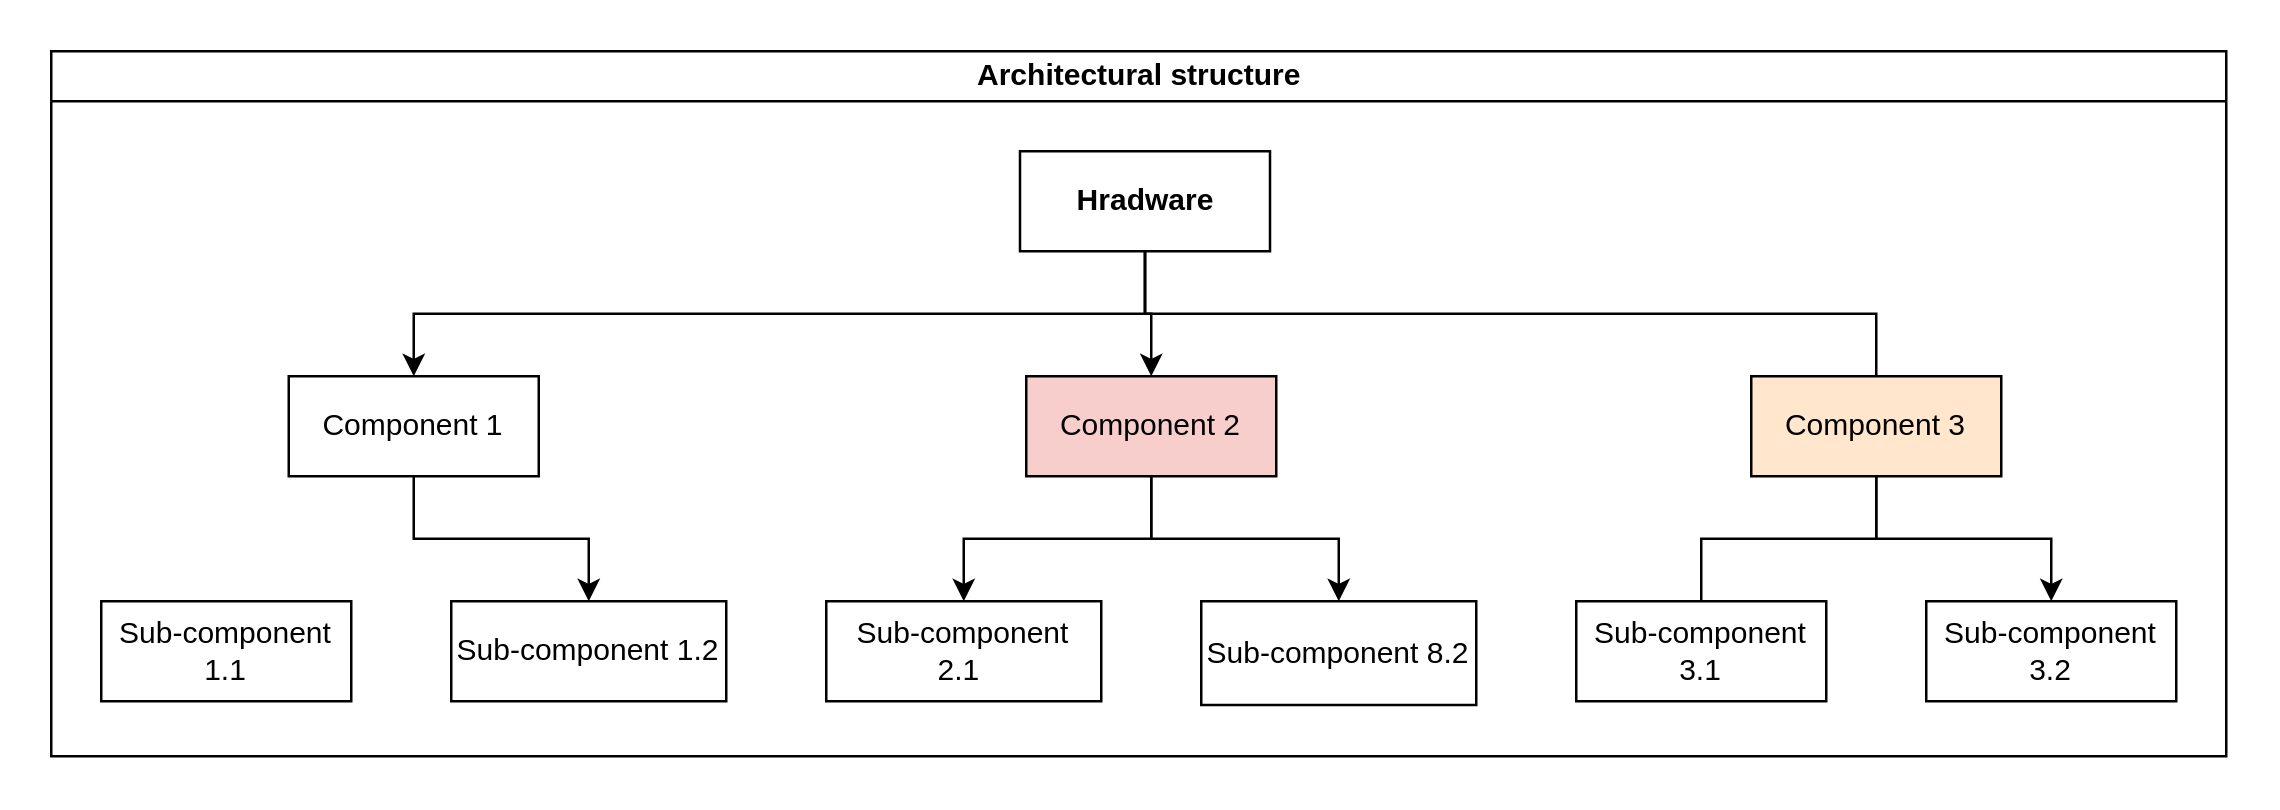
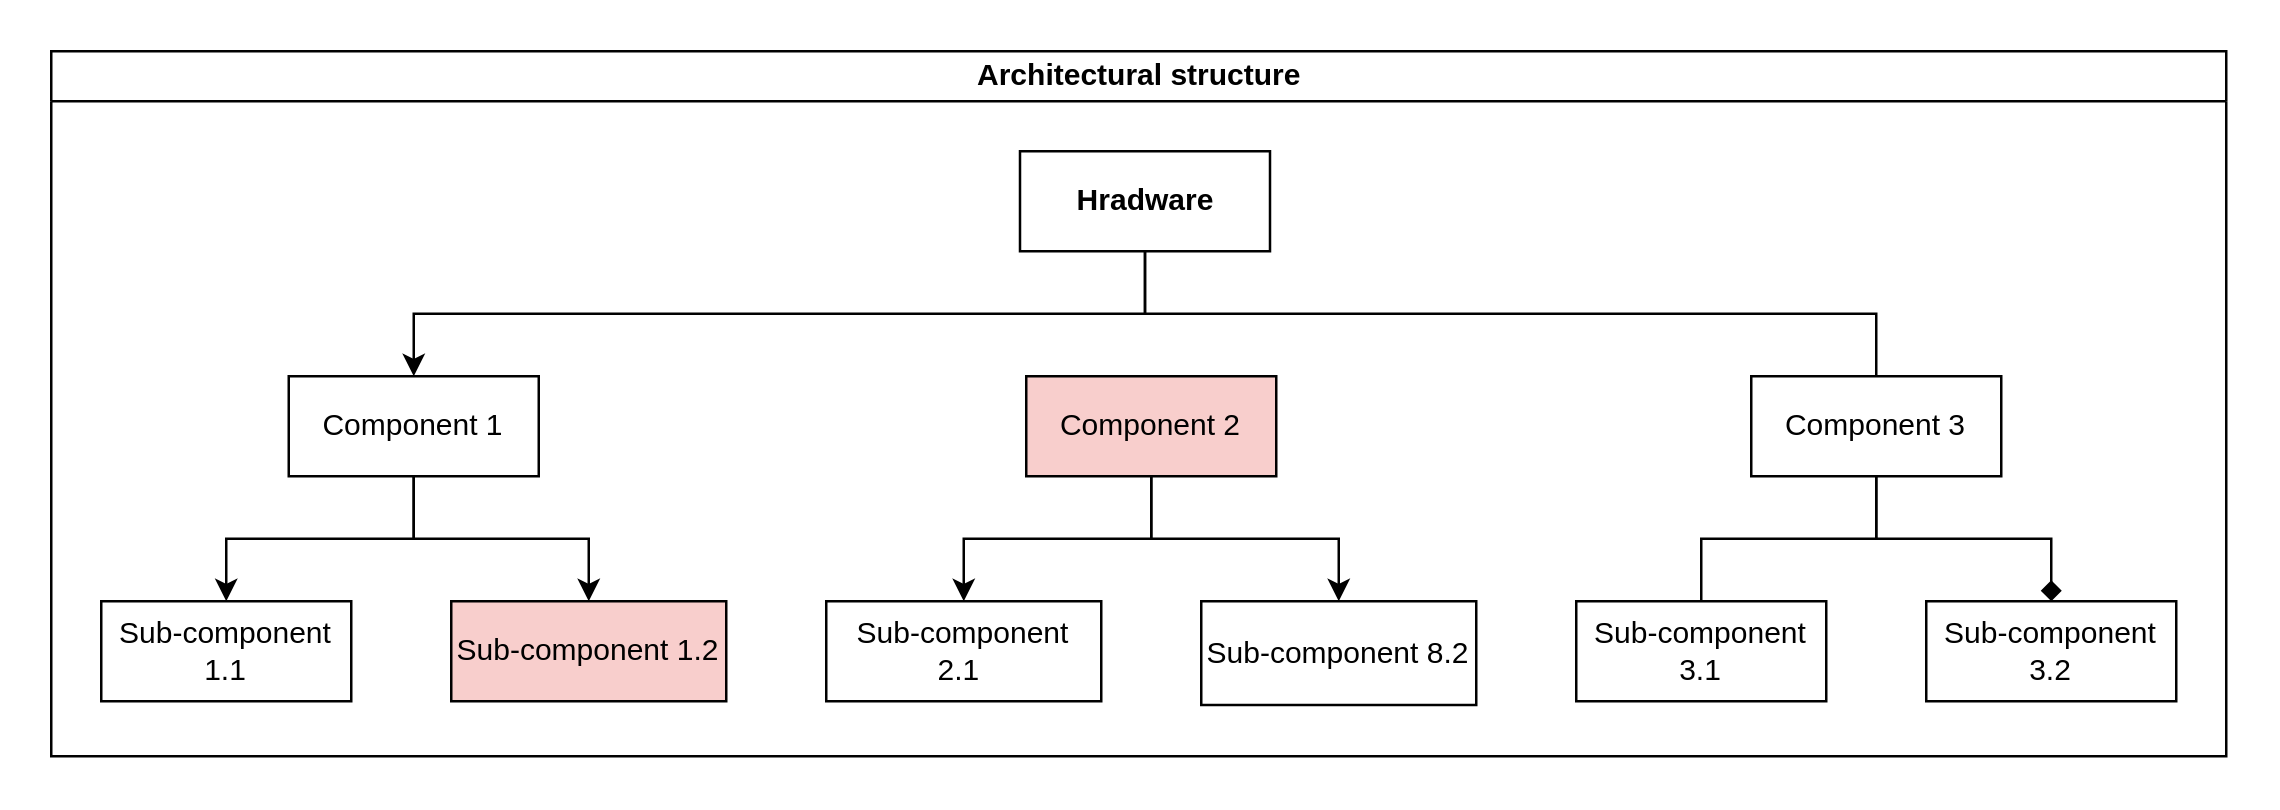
edge "Hradware" -> "Component 2": removed
node "Component 3": fillcolor #ffe6cc -> #ffffff
edge "Component 1" -> "Sub-component 1.1": added
edge "Component 3" -> "Sub-component 3.2": arrowhead classic -> diamond
node "Sub-component 1.2": fillcolor #ffffff -> #f8cecc
